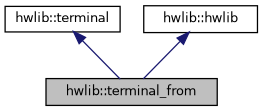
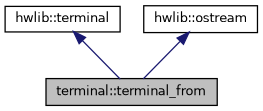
node "hwlib::hwlib": label "hwlib::hwlib" -> "hwlib::ostream"
node "hwlib::terminal_from": label "hwlib::terminal_from" -> "terminal::terminal_from"
